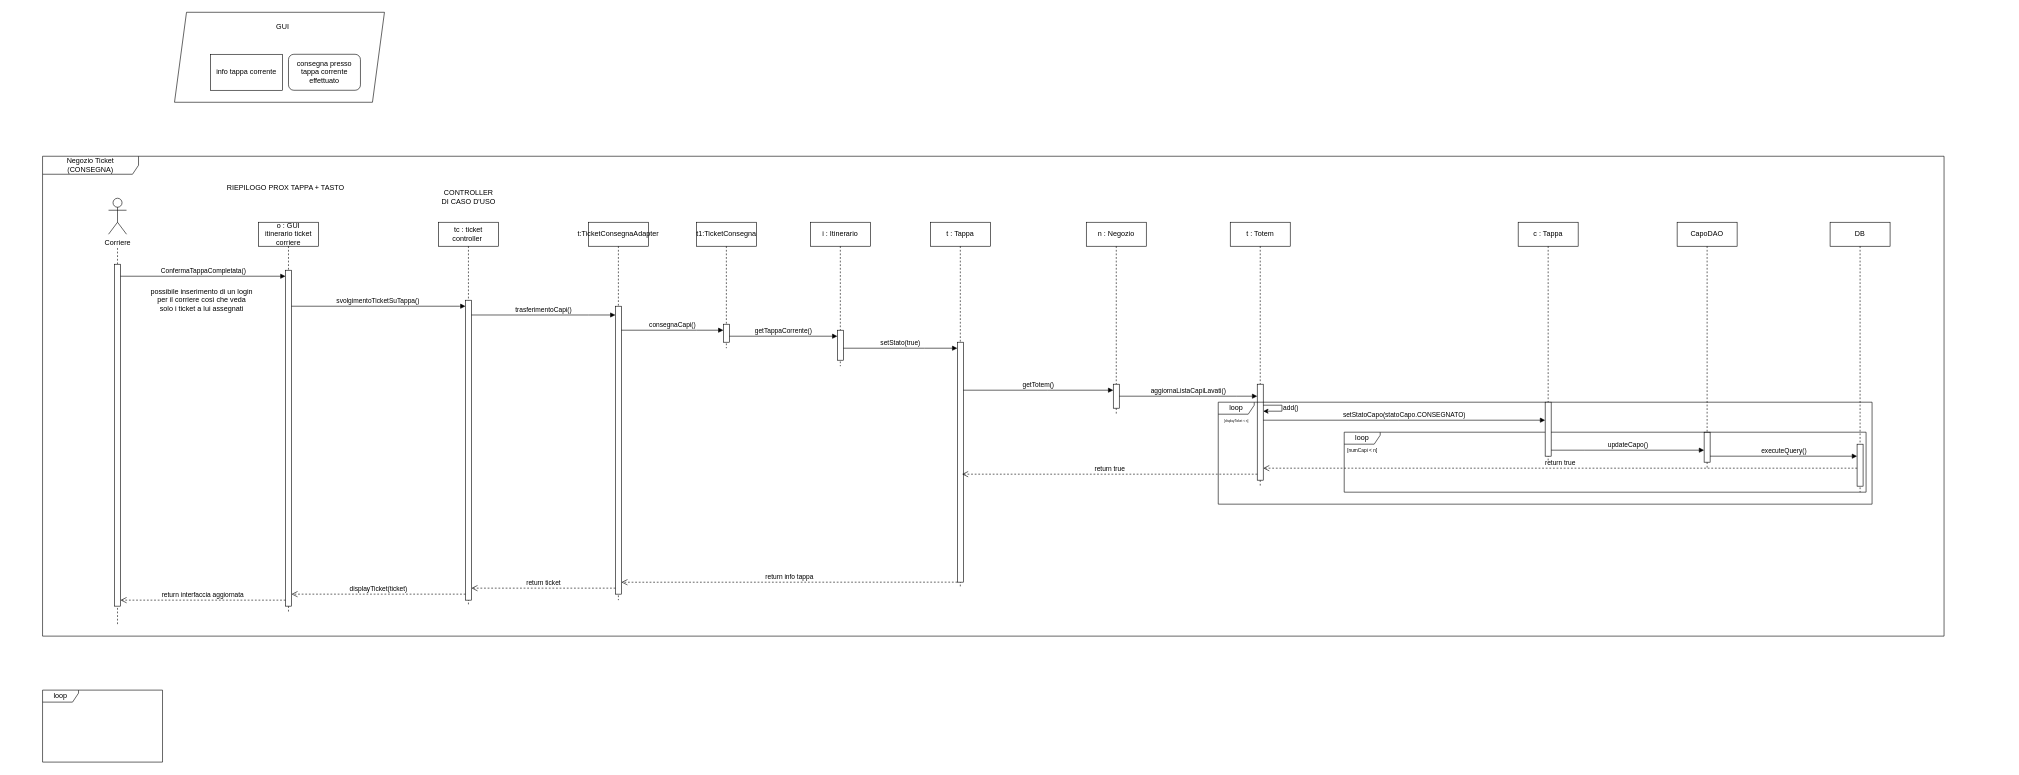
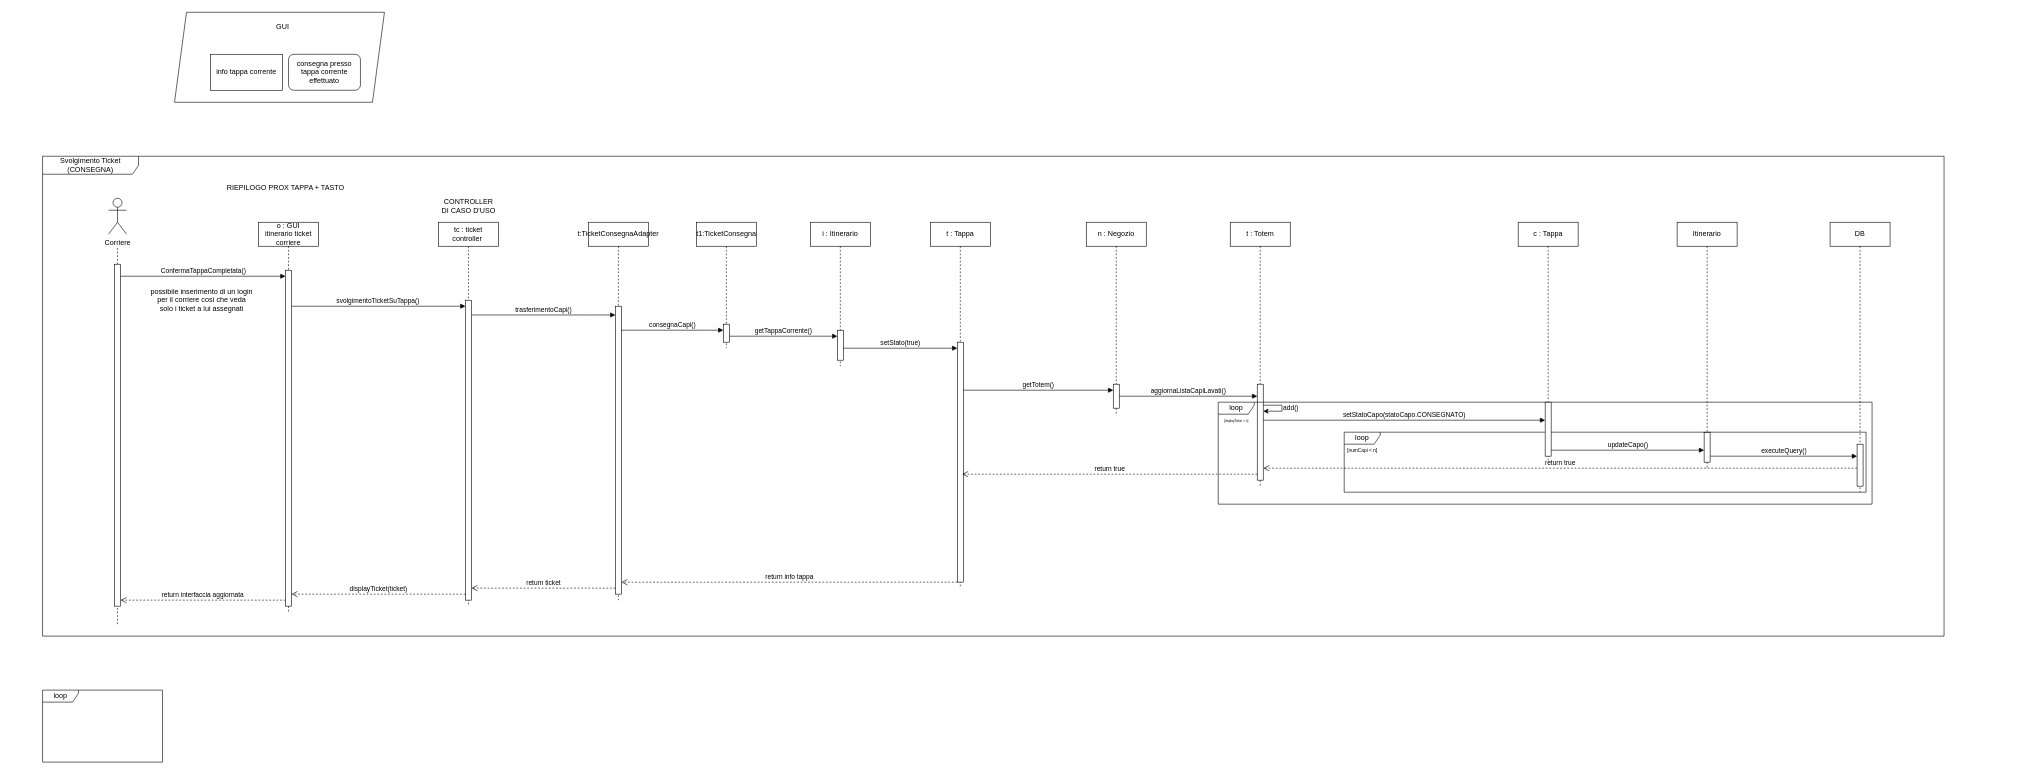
node "Negozio Ticket (CONSEGNA)": label "Negozio Ticket (CONSEGNA)" -> "Svolgimento Ticket (CONSEGNA)"
node "CONTROLLER DI CASO D'USO": moved (468, 197) -> (468, 206)
node "CapoDAO": label "CapoDAO" -> "Itinerario"
